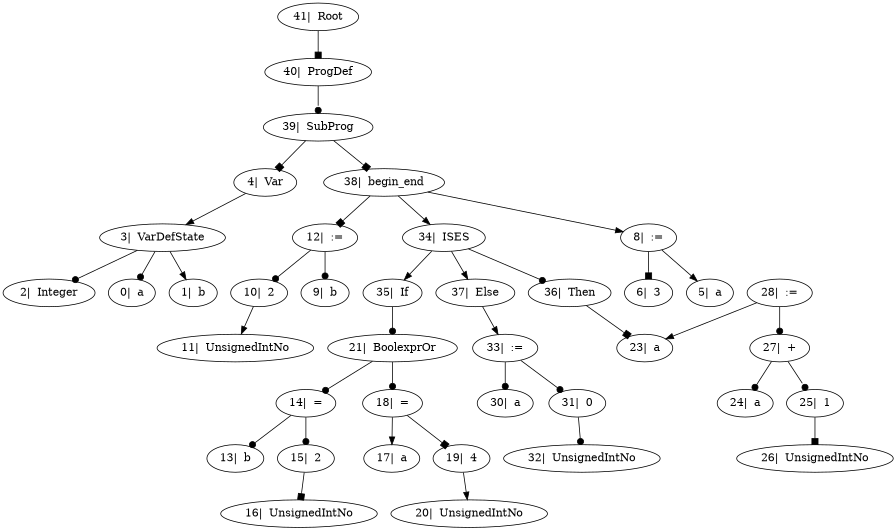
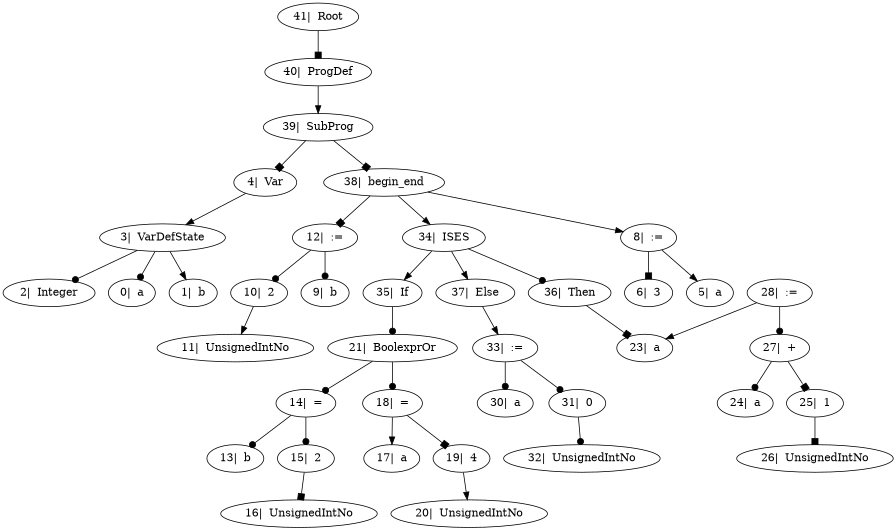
edge "40|  ProgDef" -> "39|  SubProg": arrowhead dot -> normal
edge "27|  +" -> "25|  1": arrowhead dot -> box
